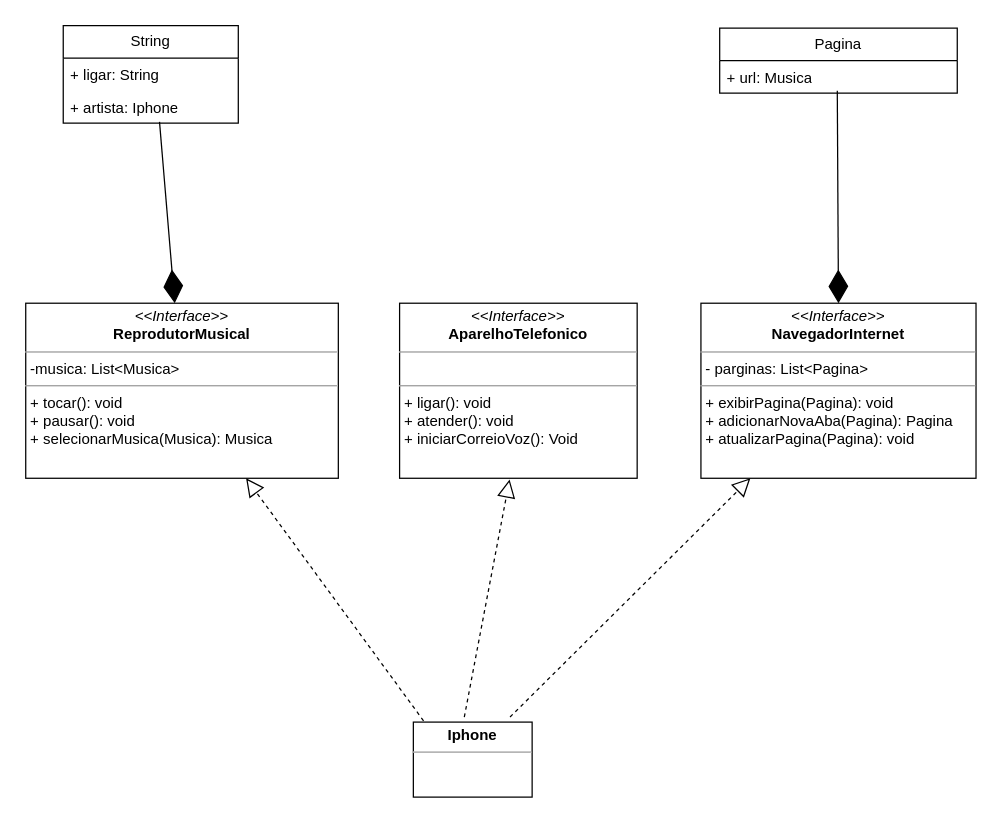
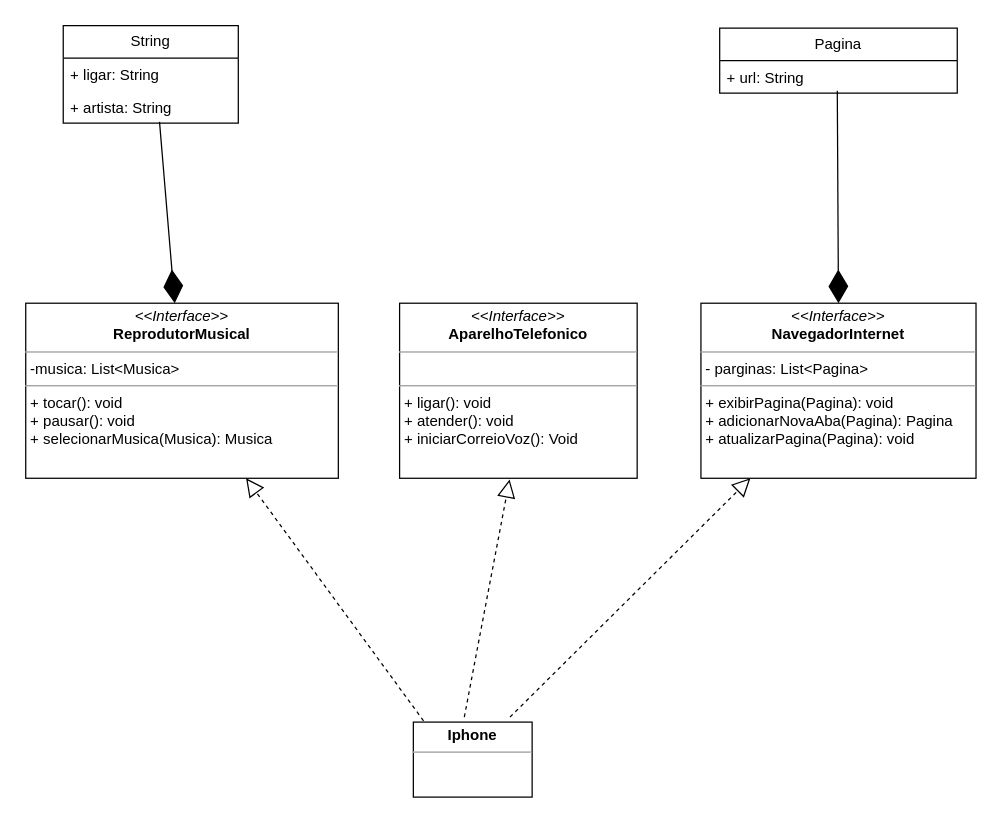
node "+ url: Musica": label "+ url: Musica" -> "+ url: String"
node "+ artista: Iphone": label "+ artista: Iphone" -> "+ artista: String"
